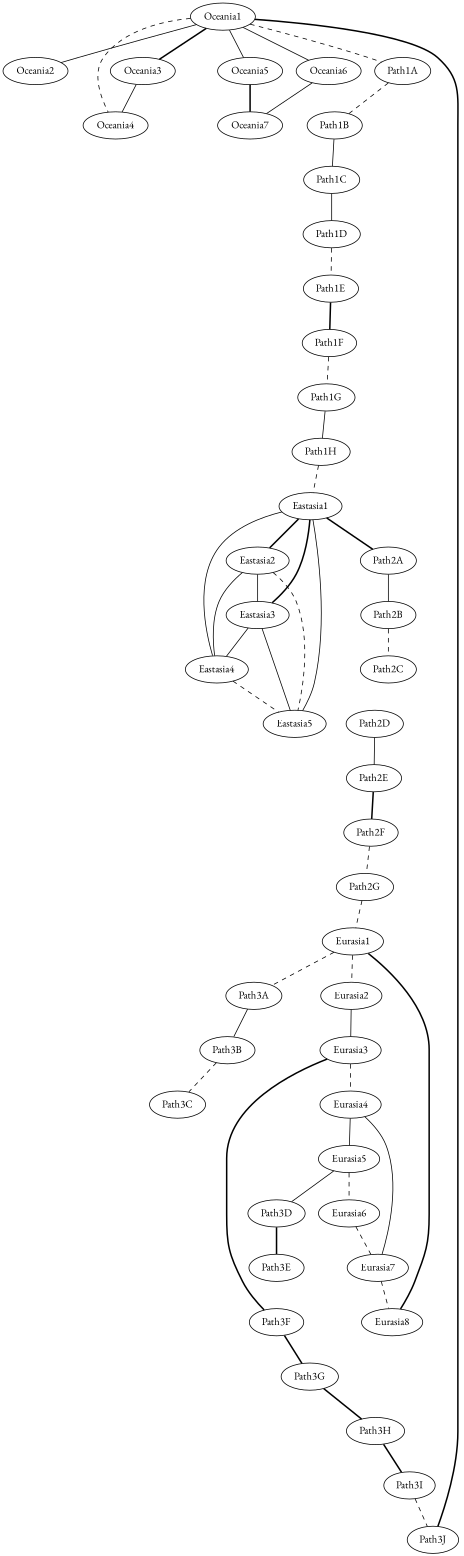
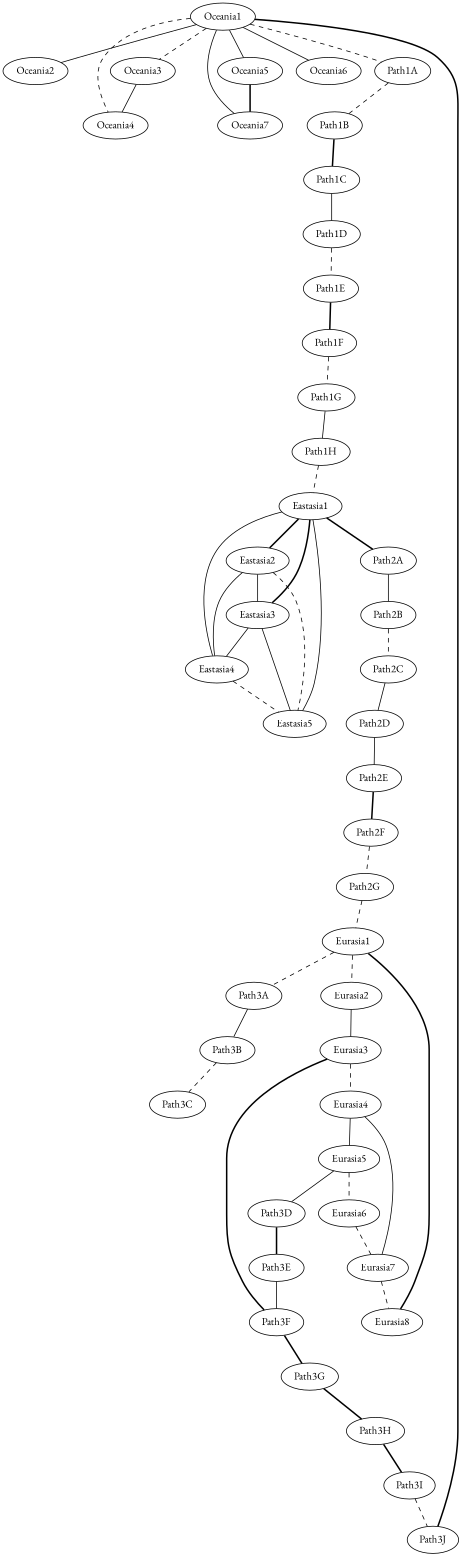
edge "Oceania1" -- "Oceania3": style bold -> dashed
edge "Oceania6" -- "Oceania7": now "Oceania1" -- "Oceania7"
edge "Path1B" -- "Path1C": style solid -> bold
edge "Path2C" -- "Path2D": added
edge "Path3E" -- "Path3F": added
